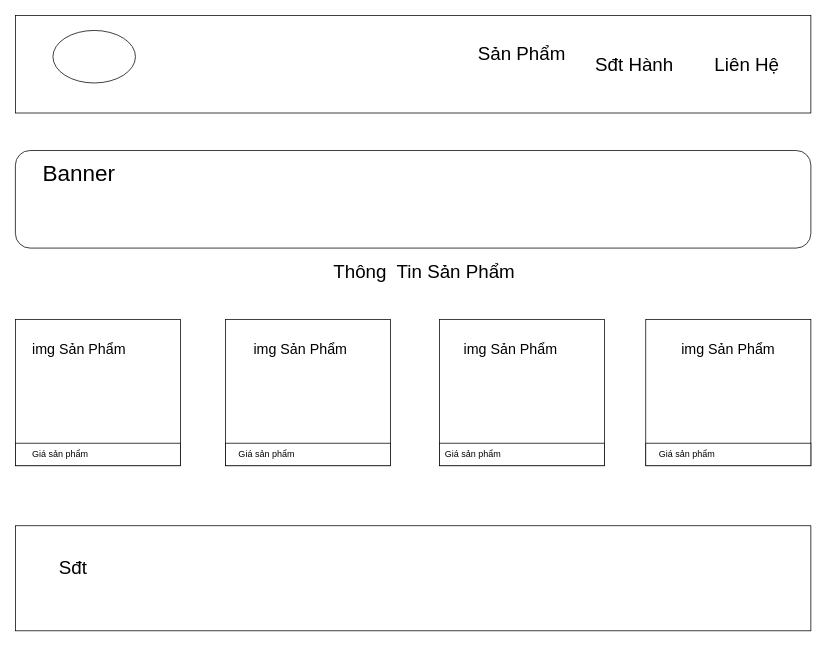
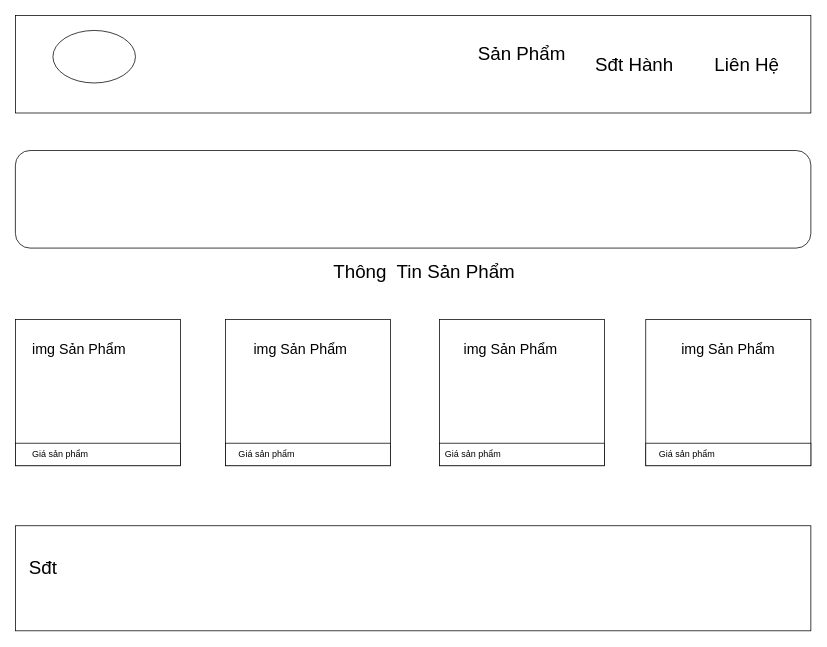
node "Banner": removed
node "Sđt": moved (73, 567) -> (43, 567)
